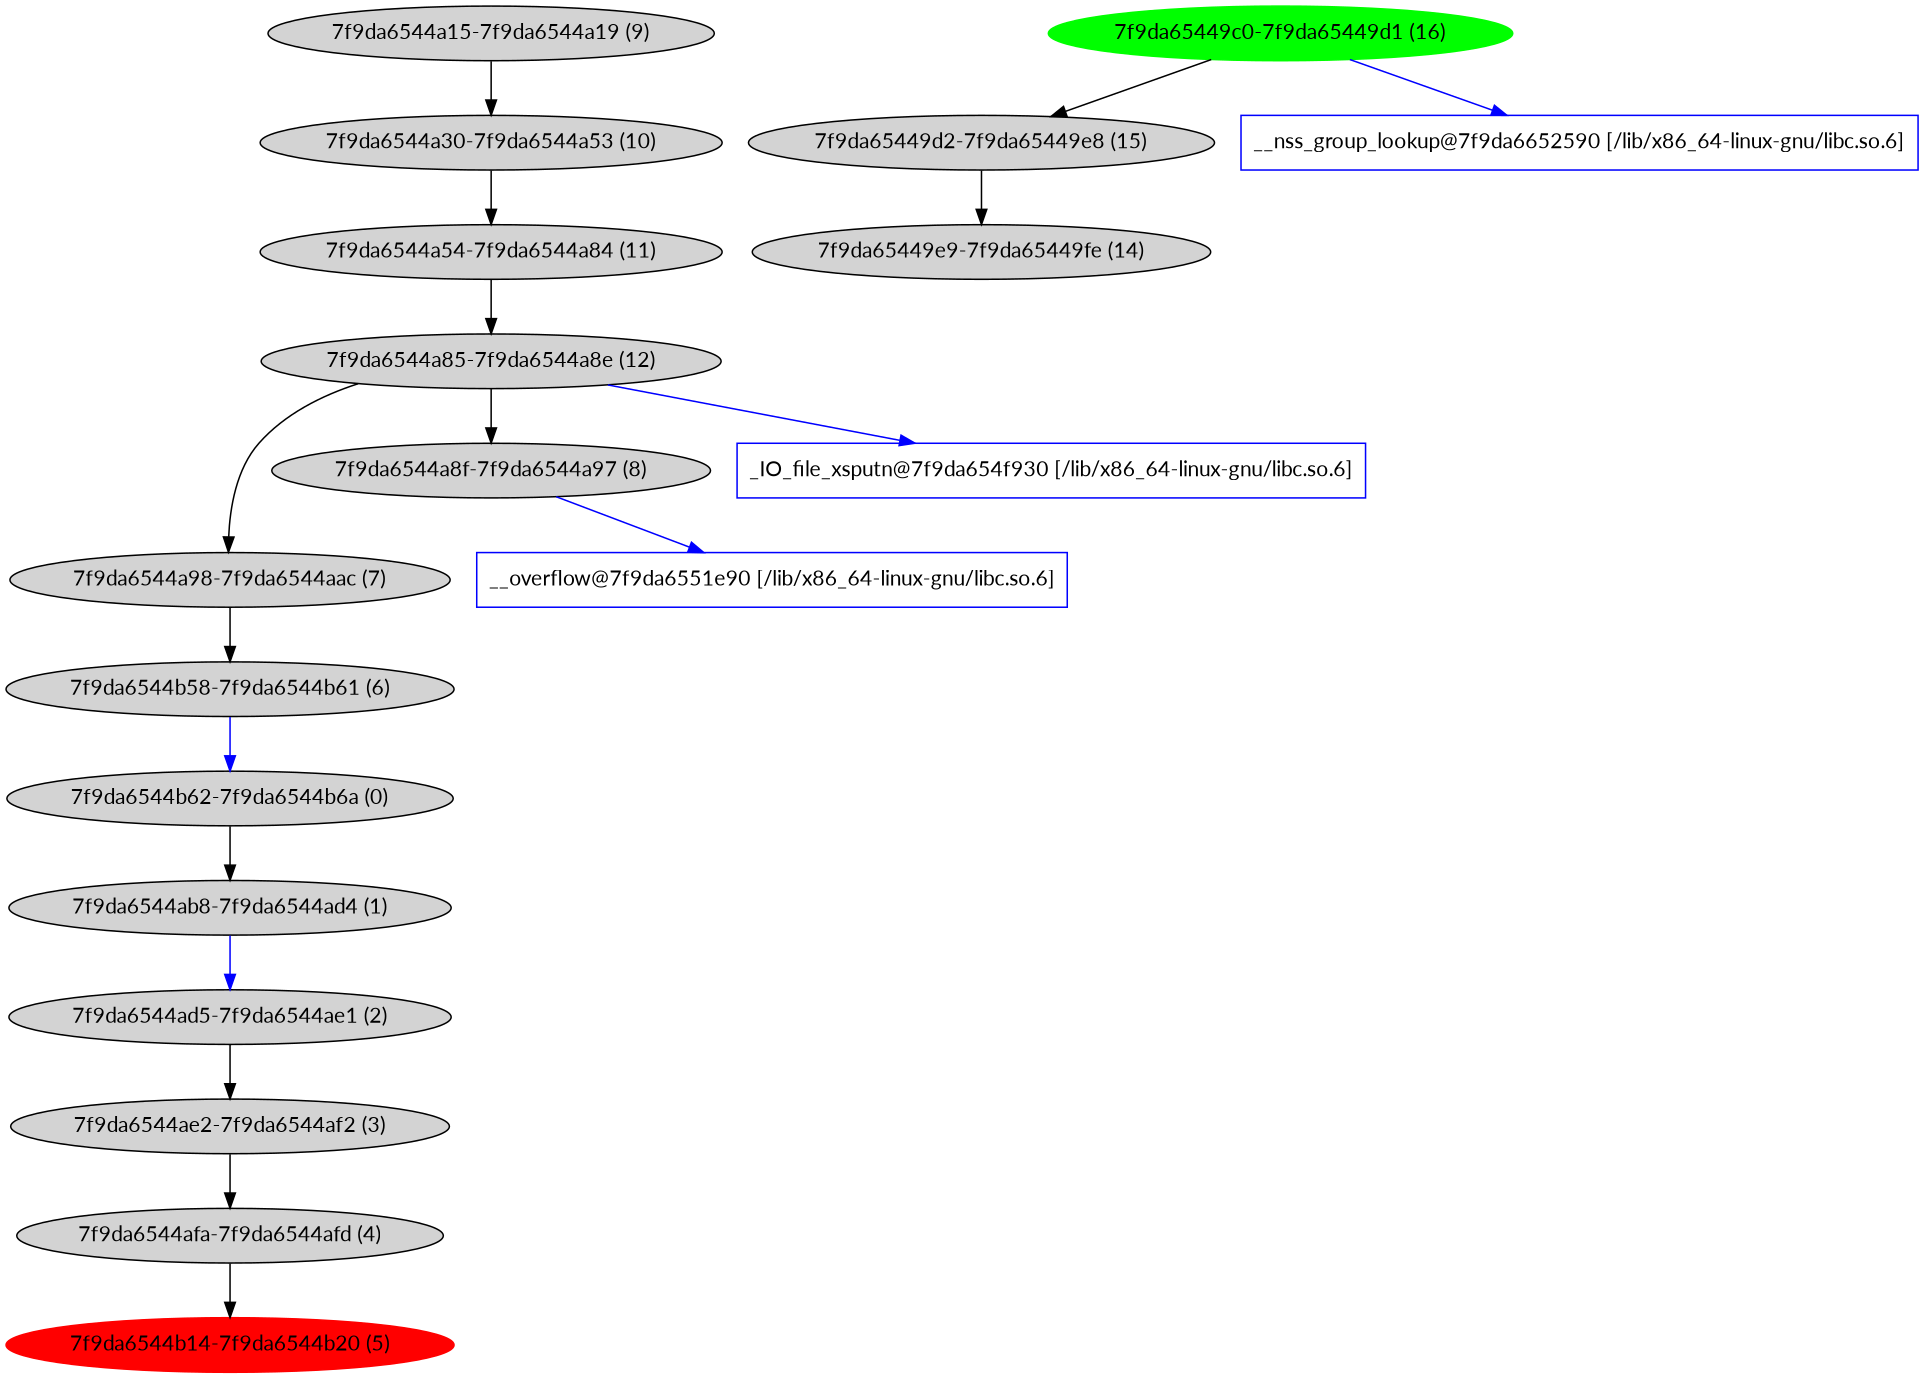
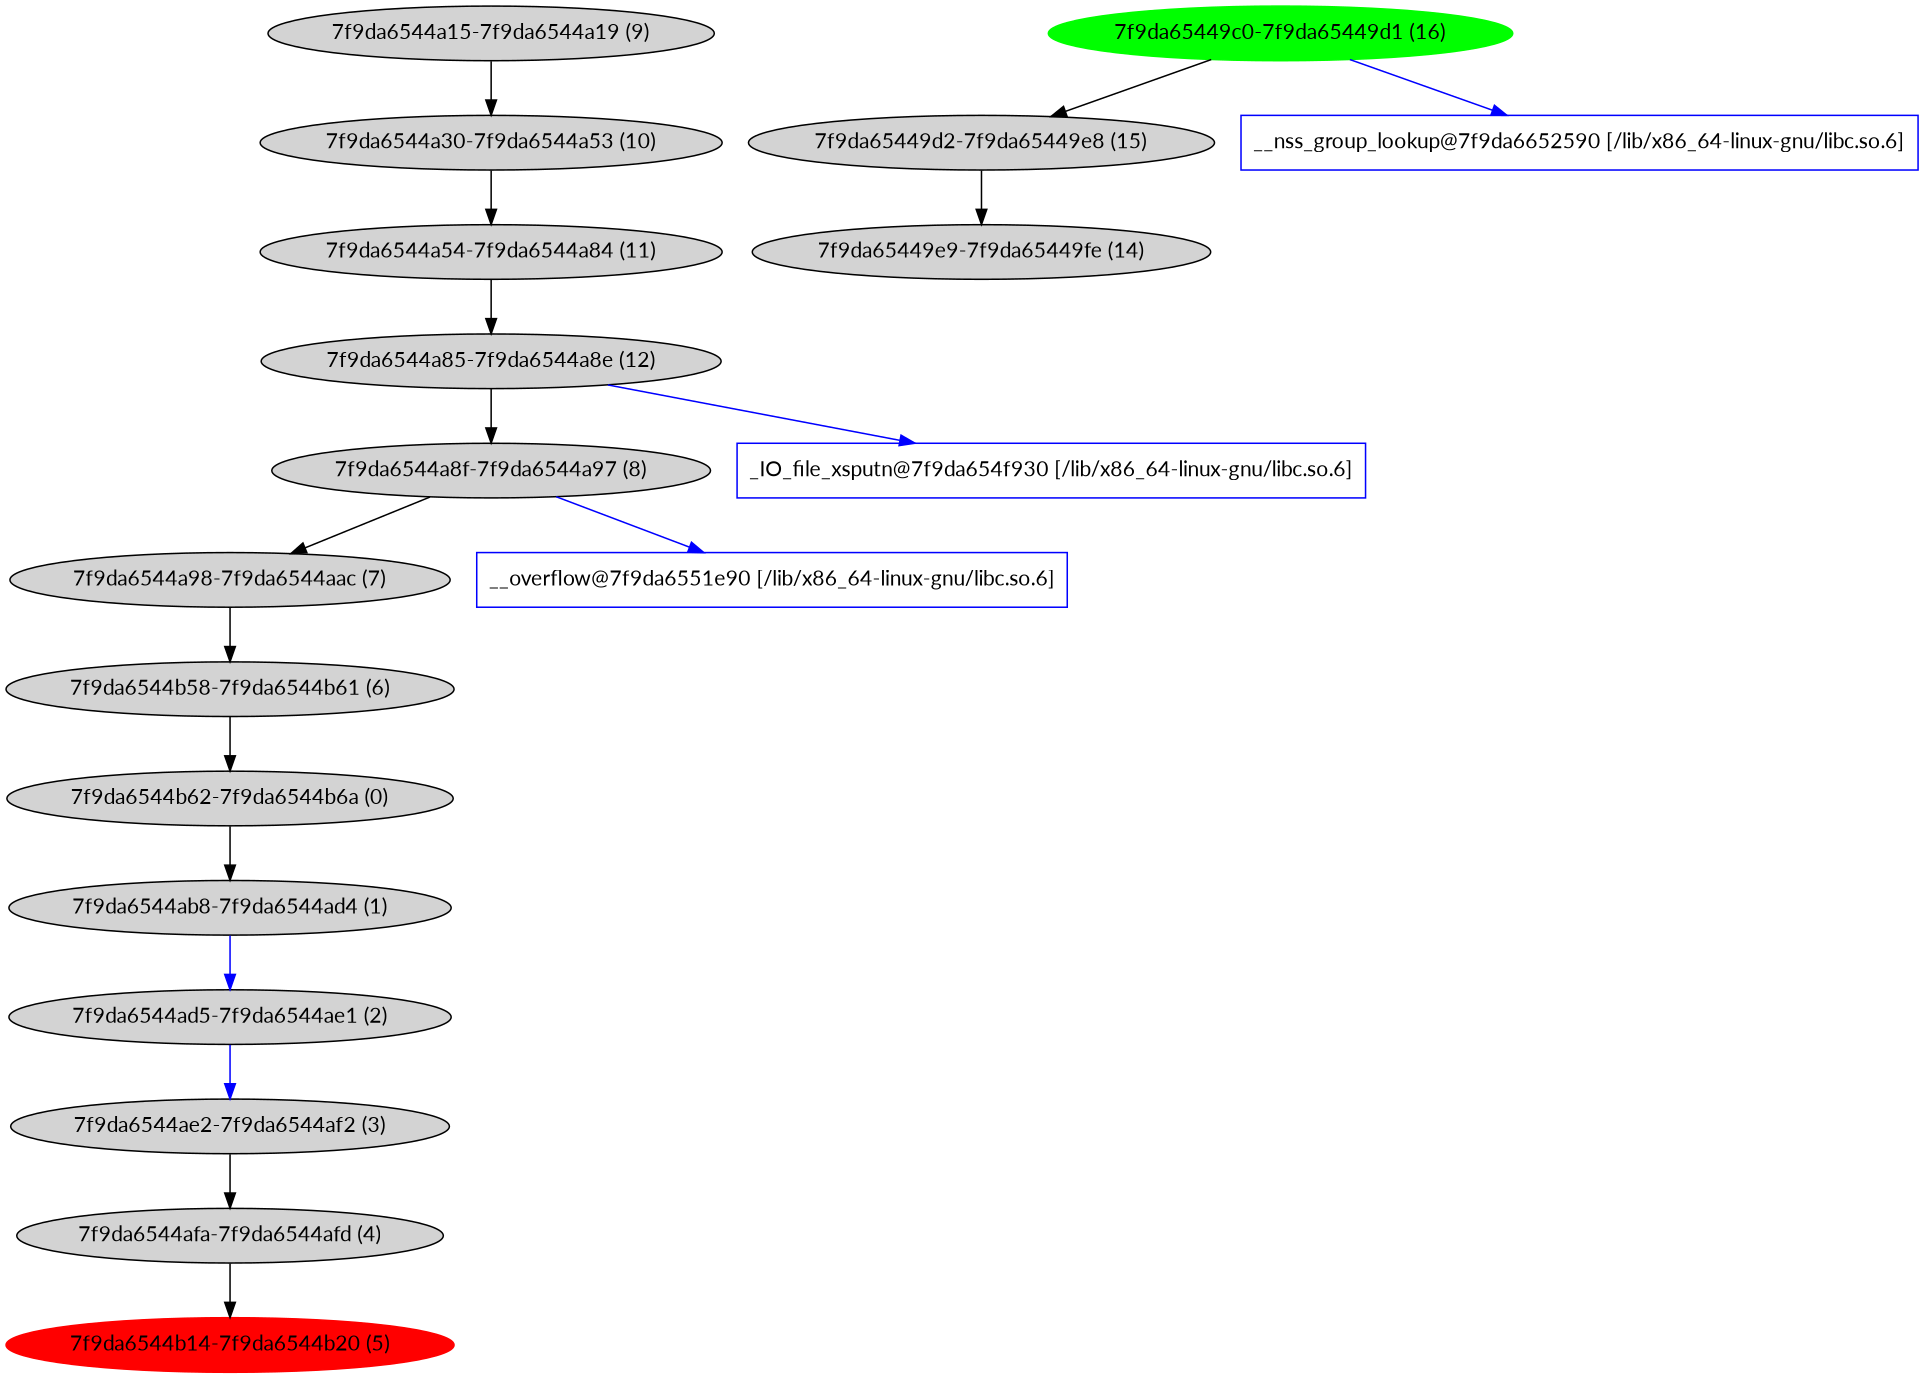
edge "7f9da6544a85-7f9da6544a8e (12)" -> "7f9da6544a98-7f9da6544aac (7)": now "7f9da6544a8f-7f9da6544a97 (8)" -> "7f9da6544a98-7f9da6544aac (7)"
edge "7f9da6544b58-7f9da6544b61 (6)" -> "7f9da6544b62-7f9da6544b6a (0)": color blue -> black
edge "7f9da6544ad5-7f9da6544ae1 (2)" -> "7f9da6544ae2-7f9da6544af2 (3)": color black -> blue
